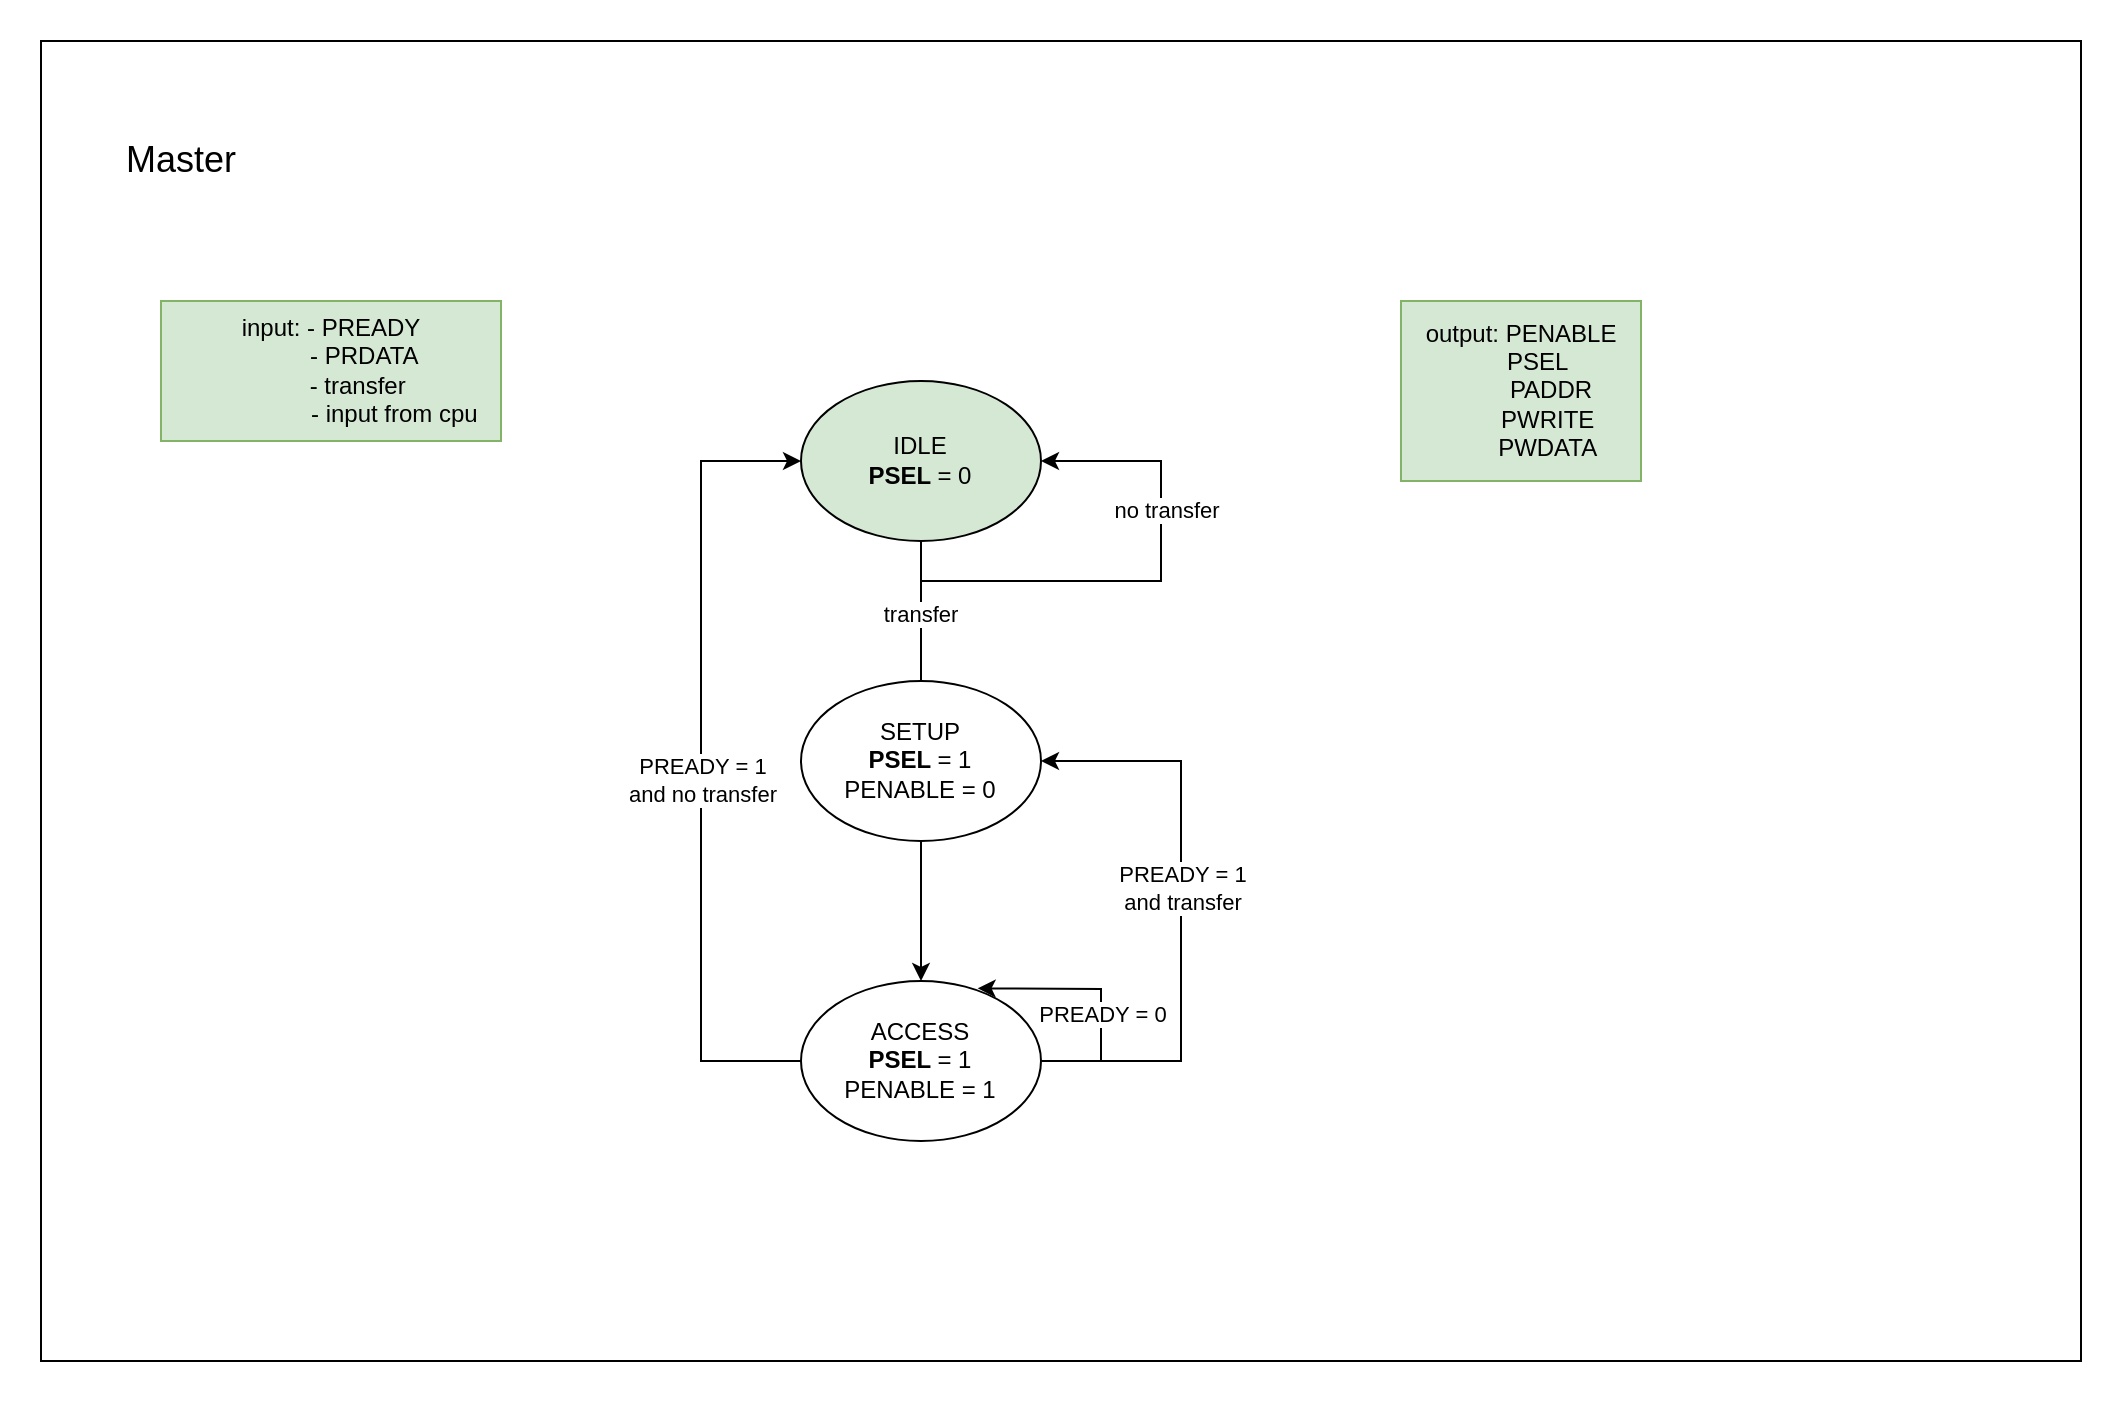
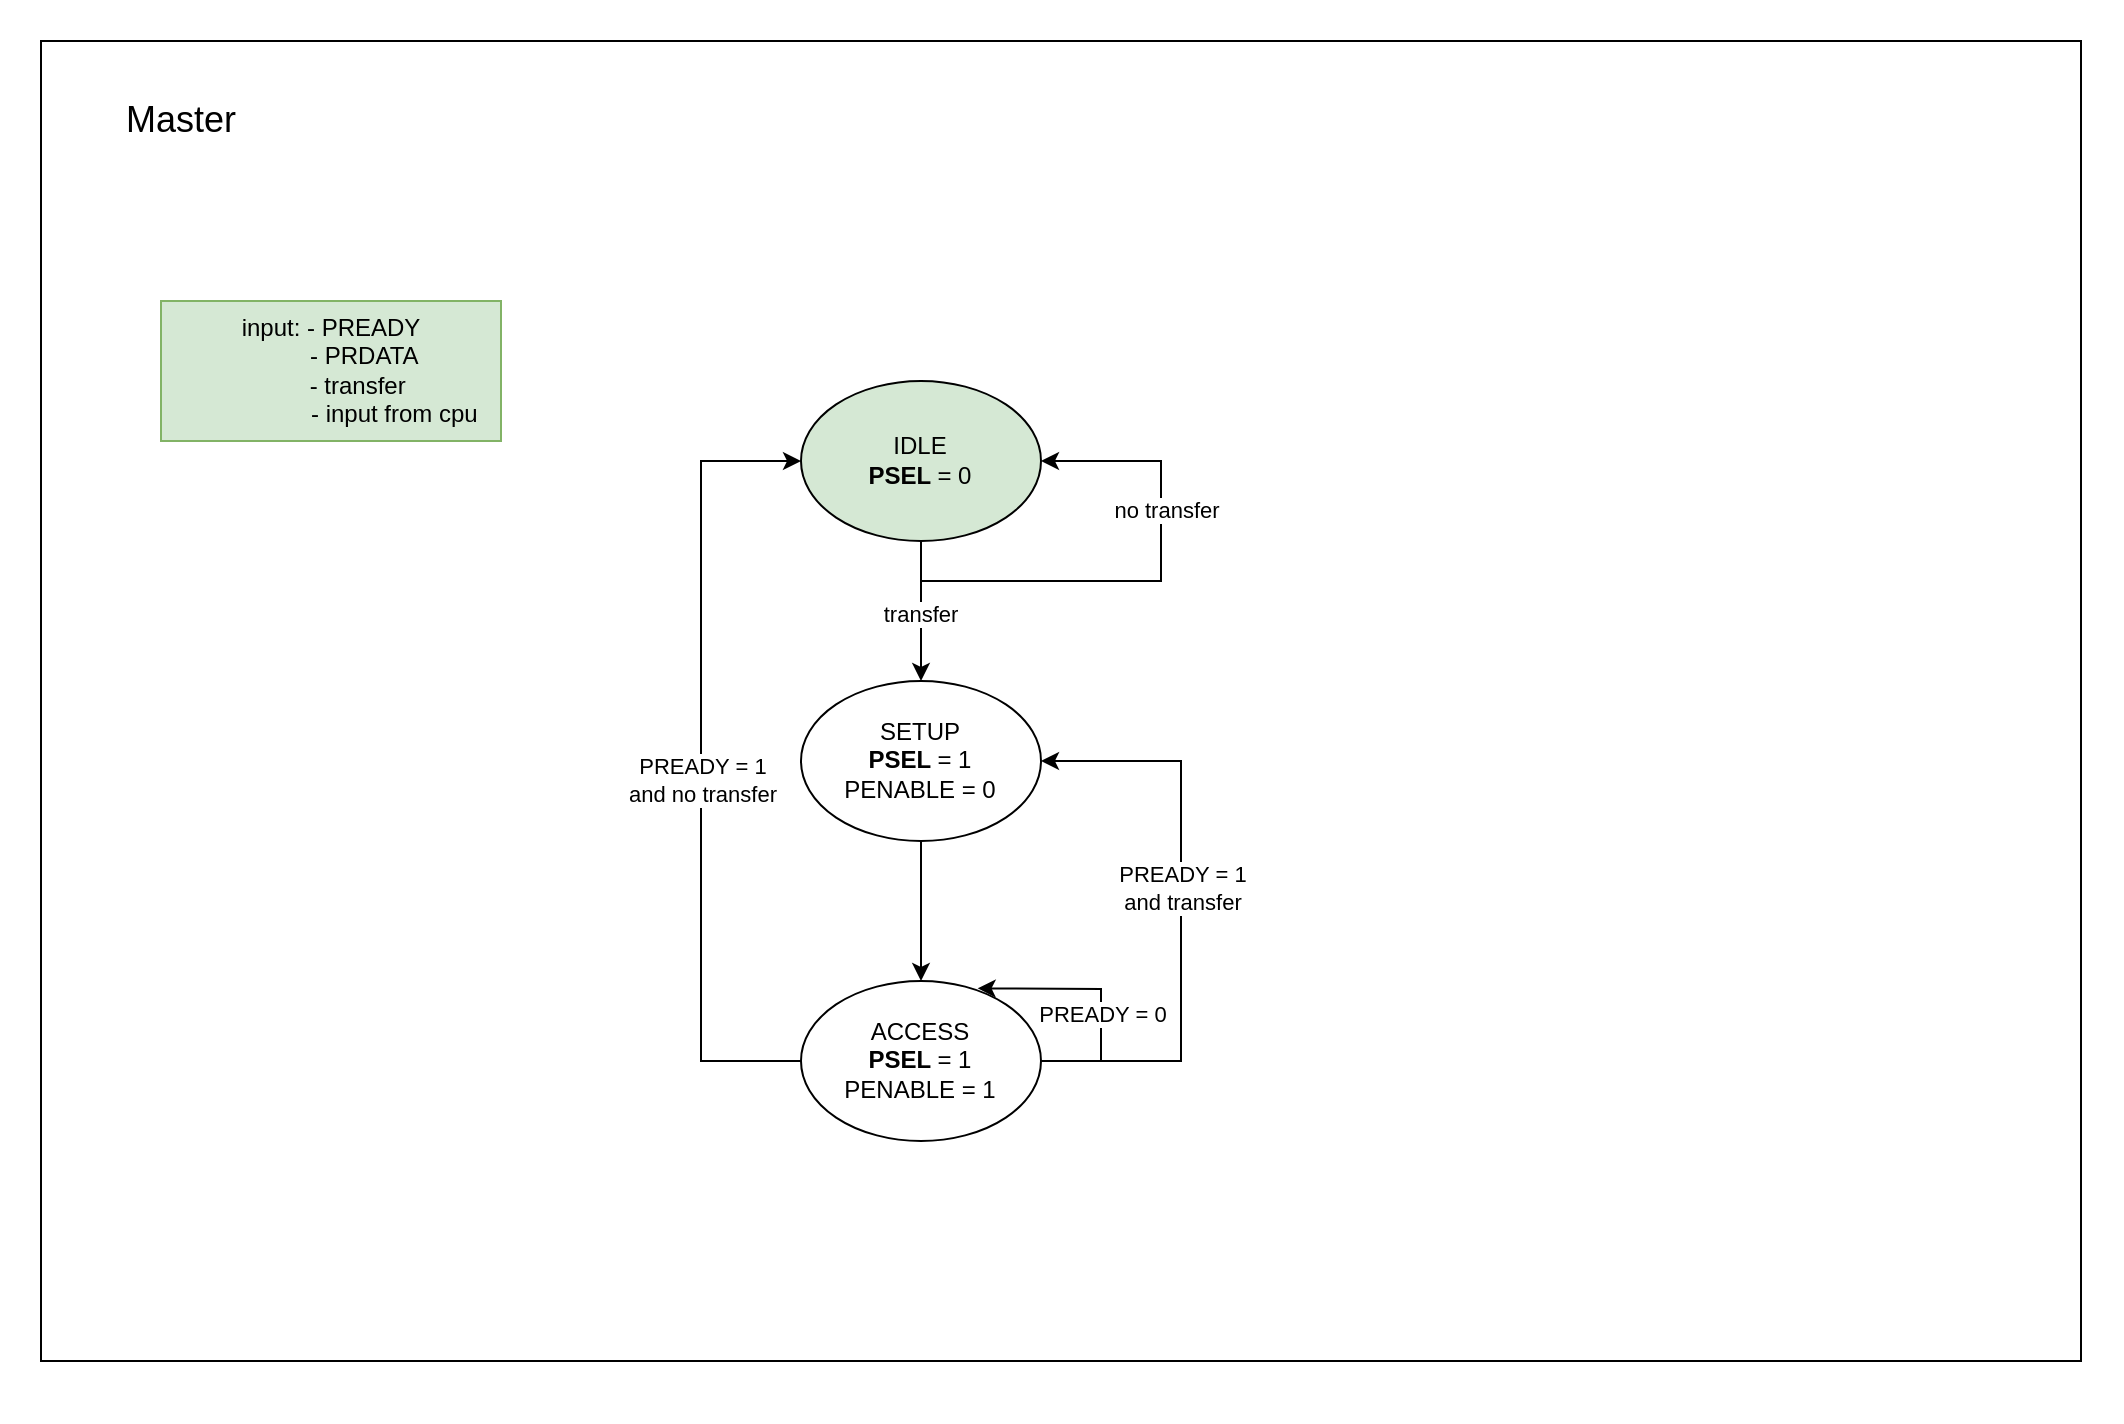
node "Master": moved (181, 161) -> (181, 121)
node "output: PENABLE PSEL PADDR PWRITE PWDATA": removed
edge "IDLE PSEL = 0" -- "SETUP PSEL = 1 PENABLE = 0": arrowhead none -> classic
